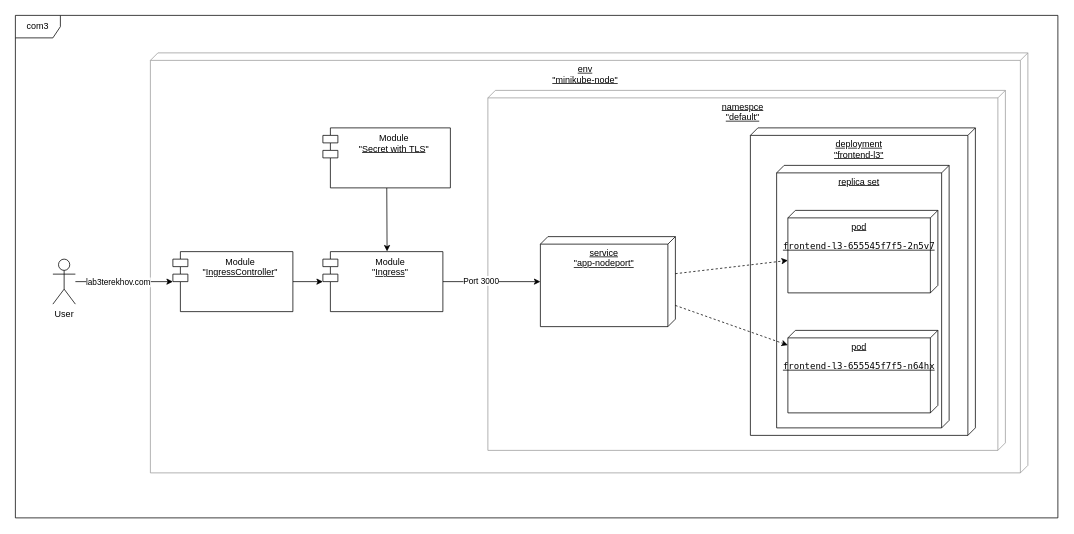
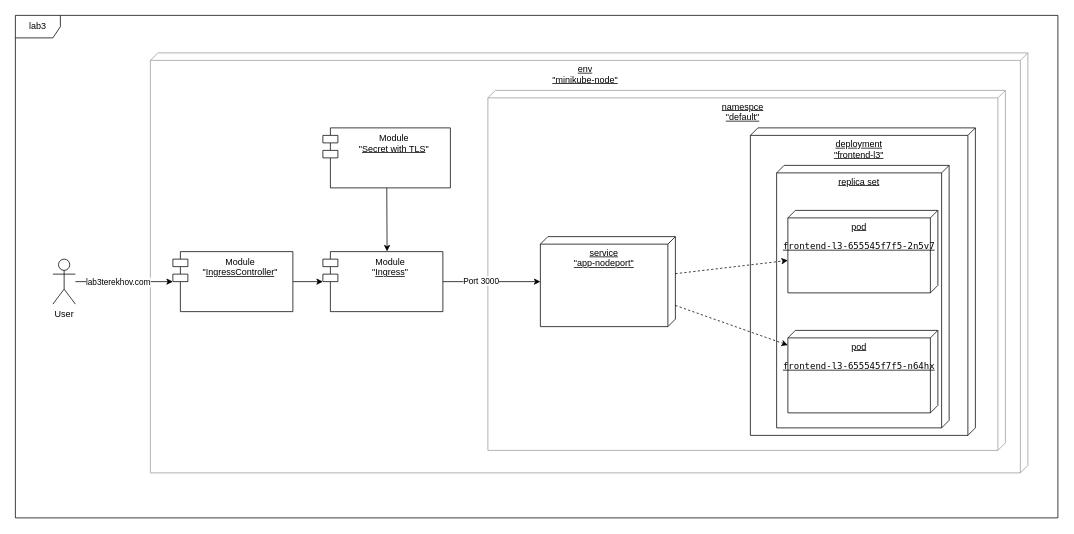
node "com3": label "com3" -> "lab3"
